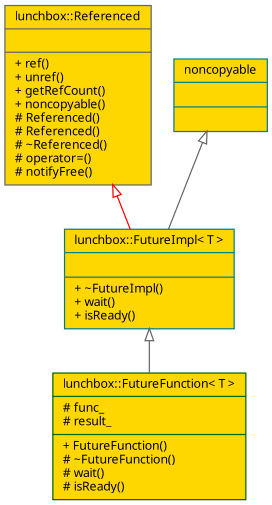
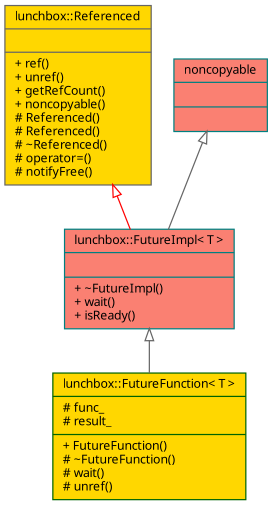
node "noncopyable": fillcolor gold -> salmon
node "lunchbox::FutureImpl< T >": fillcolor gold -> salmon
node "lunchbox::FutureFunction< T >": text "# isReady()" -> "# unref()"
